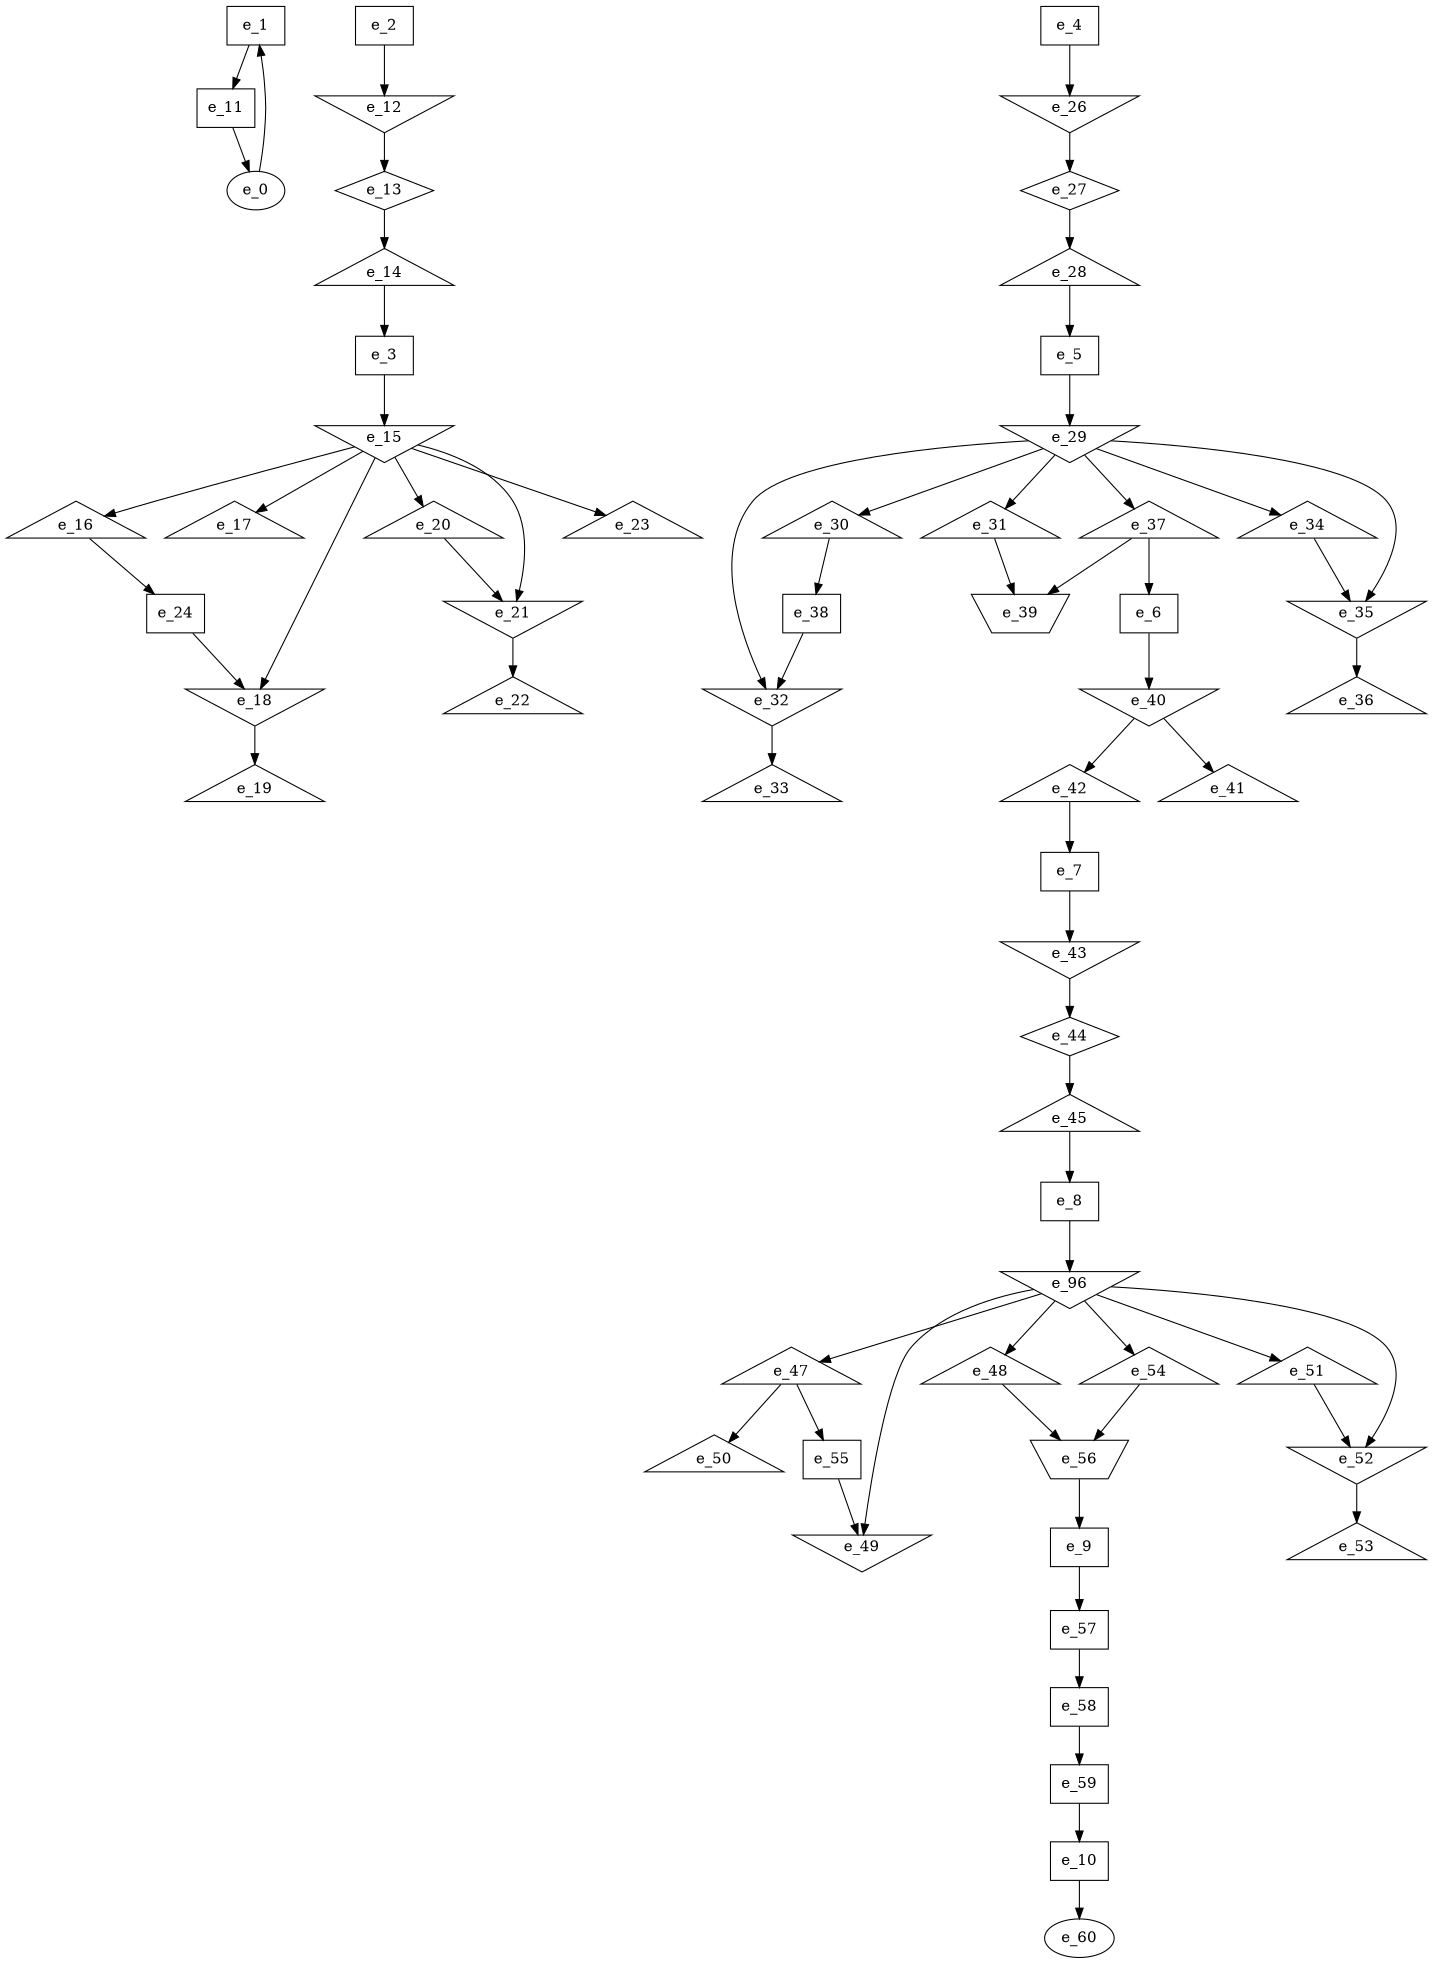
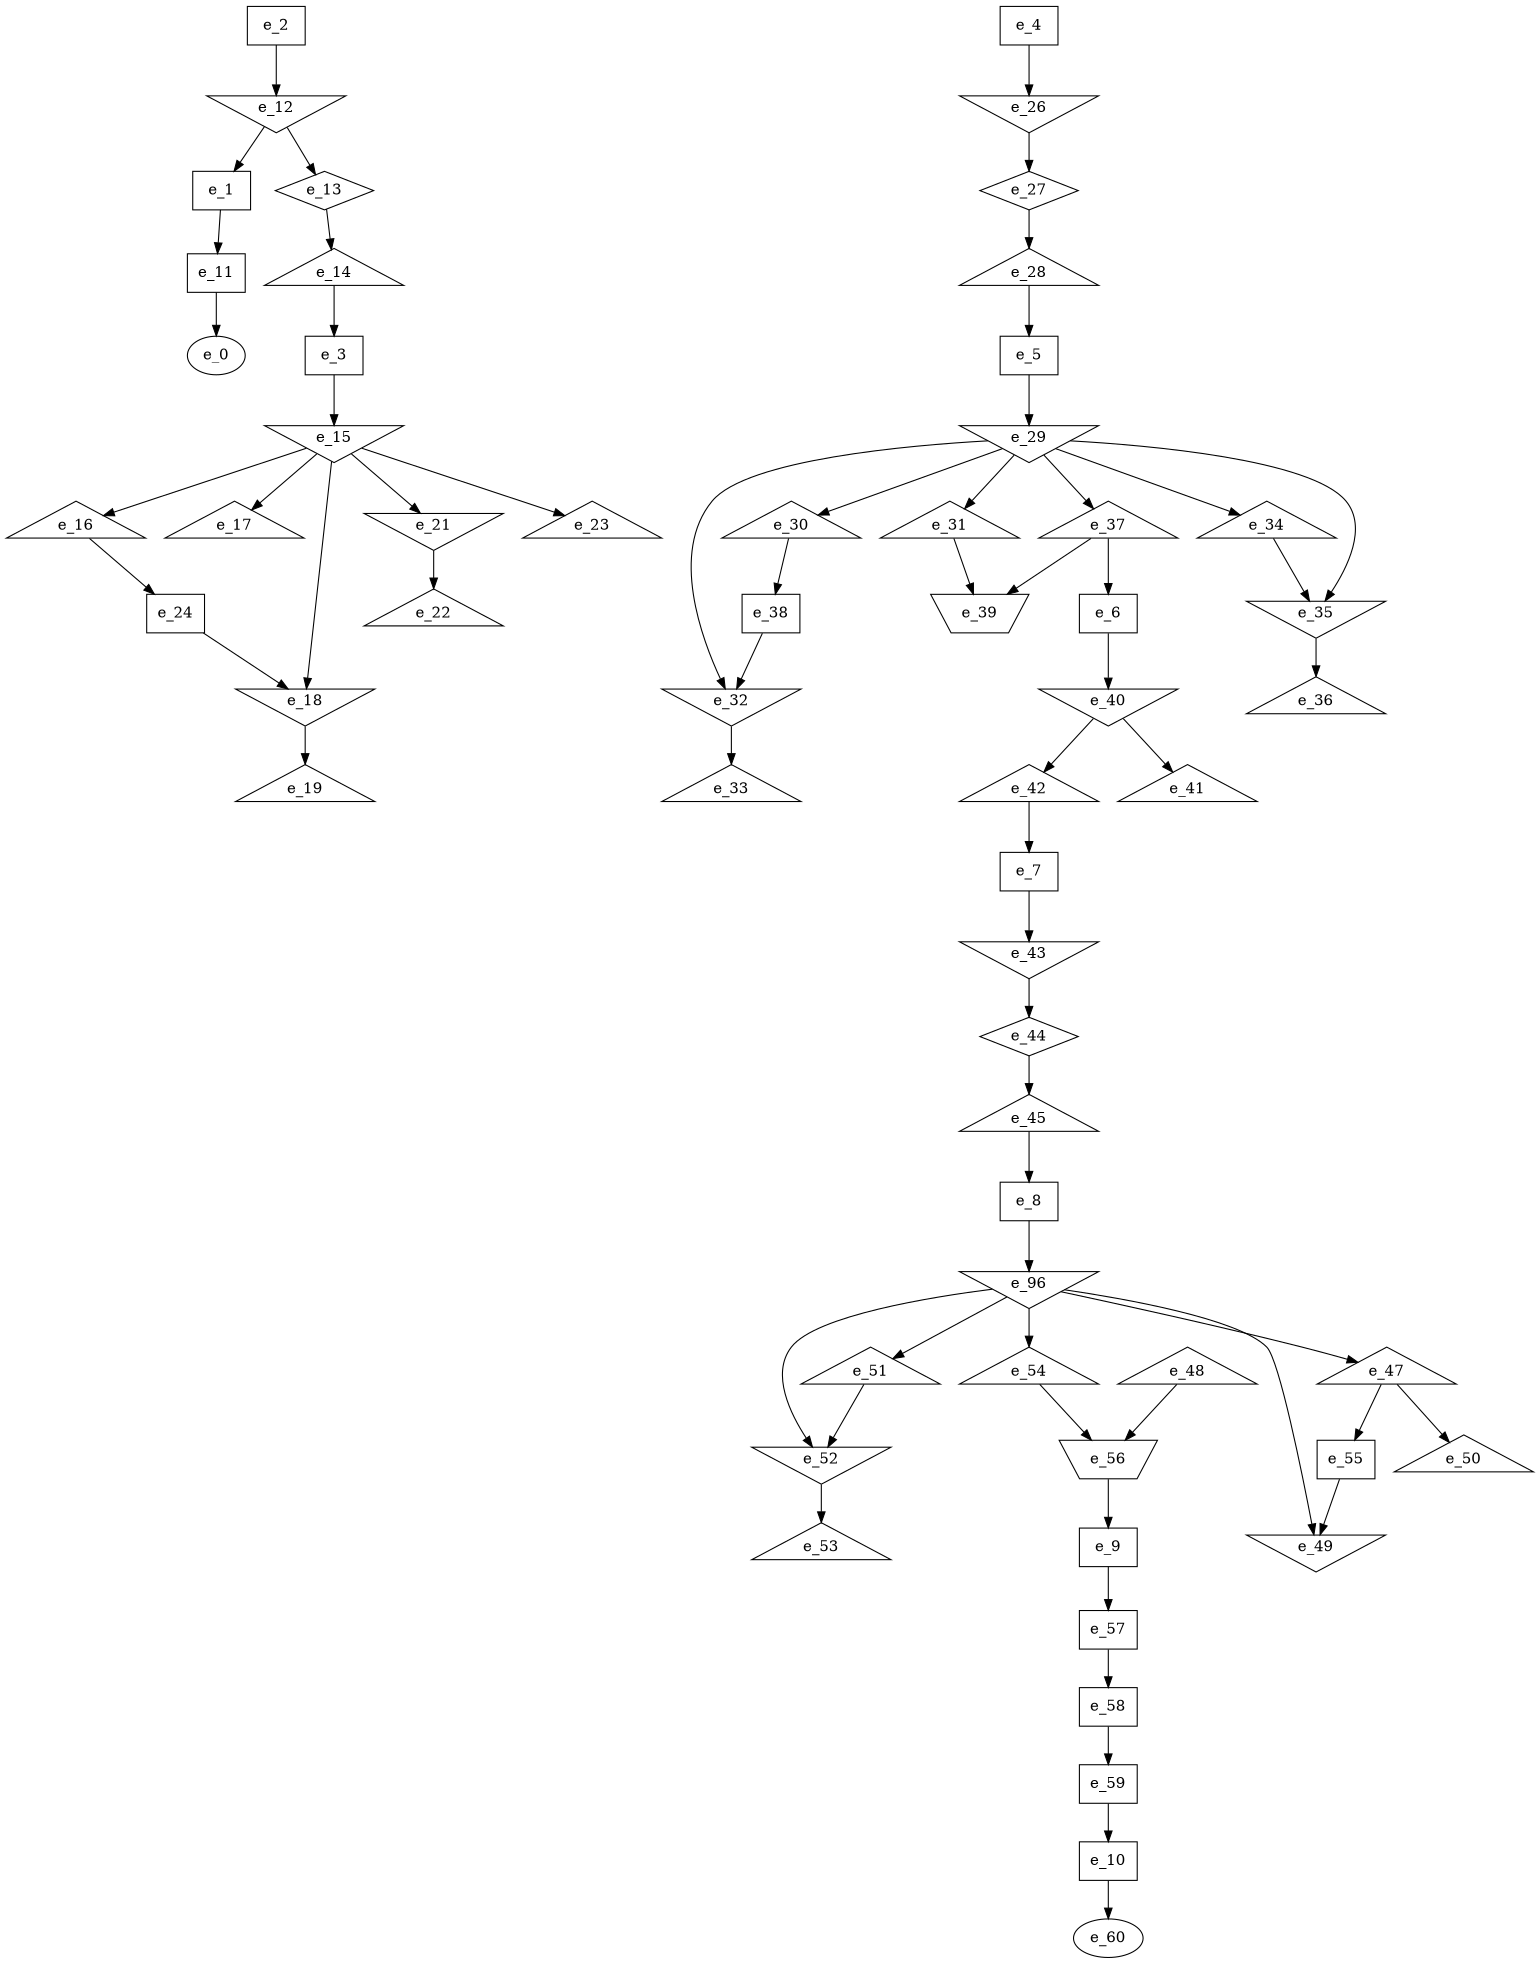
edge "e_0" -> "e_1": now "e_12" -> "e_1"
node "e_20": removed
edge "e_96" -> "e_48": removed
